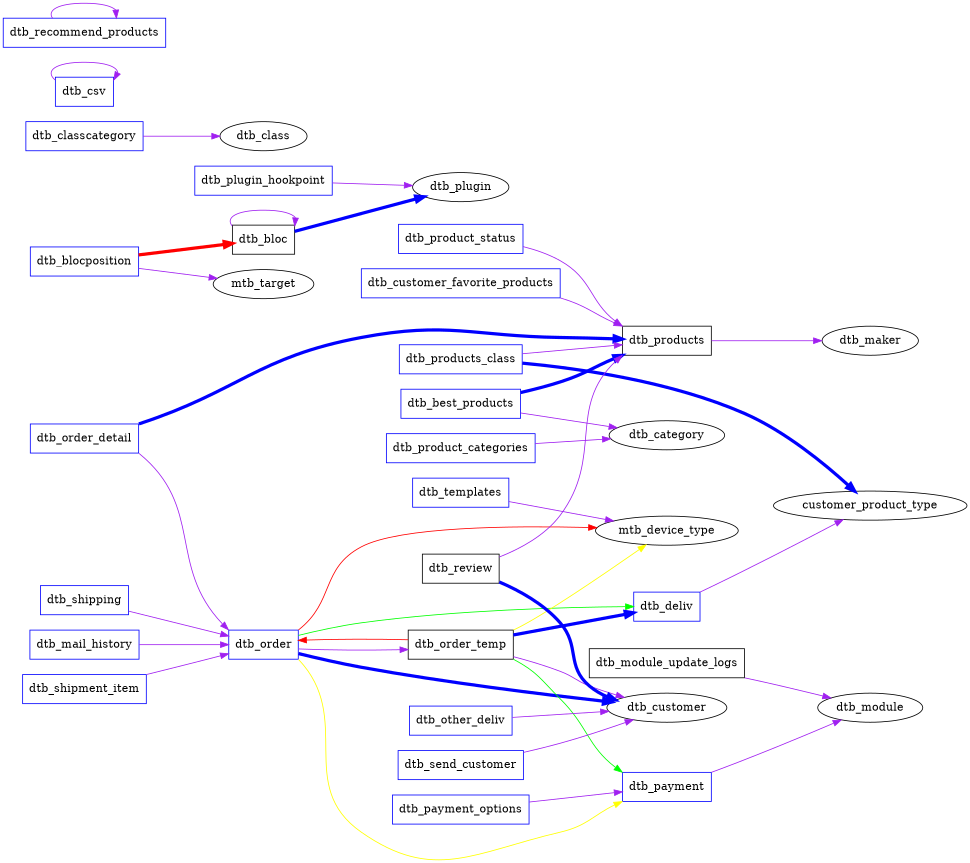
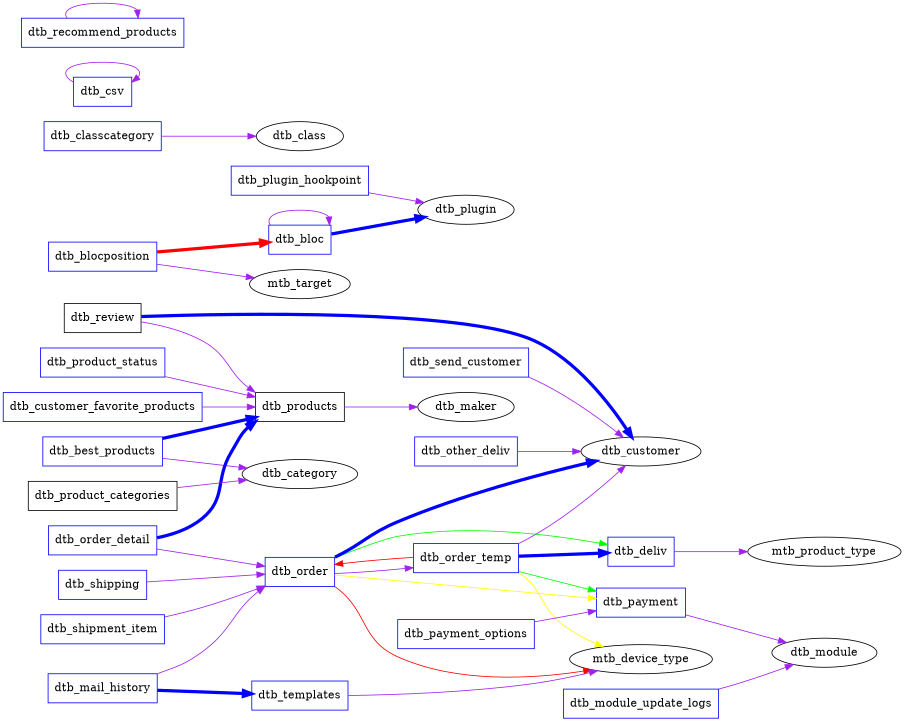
node "dtb_bloc": color black -> blue
node "dtb_products_class": removed
node "dtb_product_categories": color blue -> black
node "customer_product_type": label "customer_product_type" -> "mtb_product_type"
node "dtb_order_temp": color black -> blue
node "dtb_module_update_logs": color black -> blue
edge "dtb_mail_history" -> "dtb_templates": added
